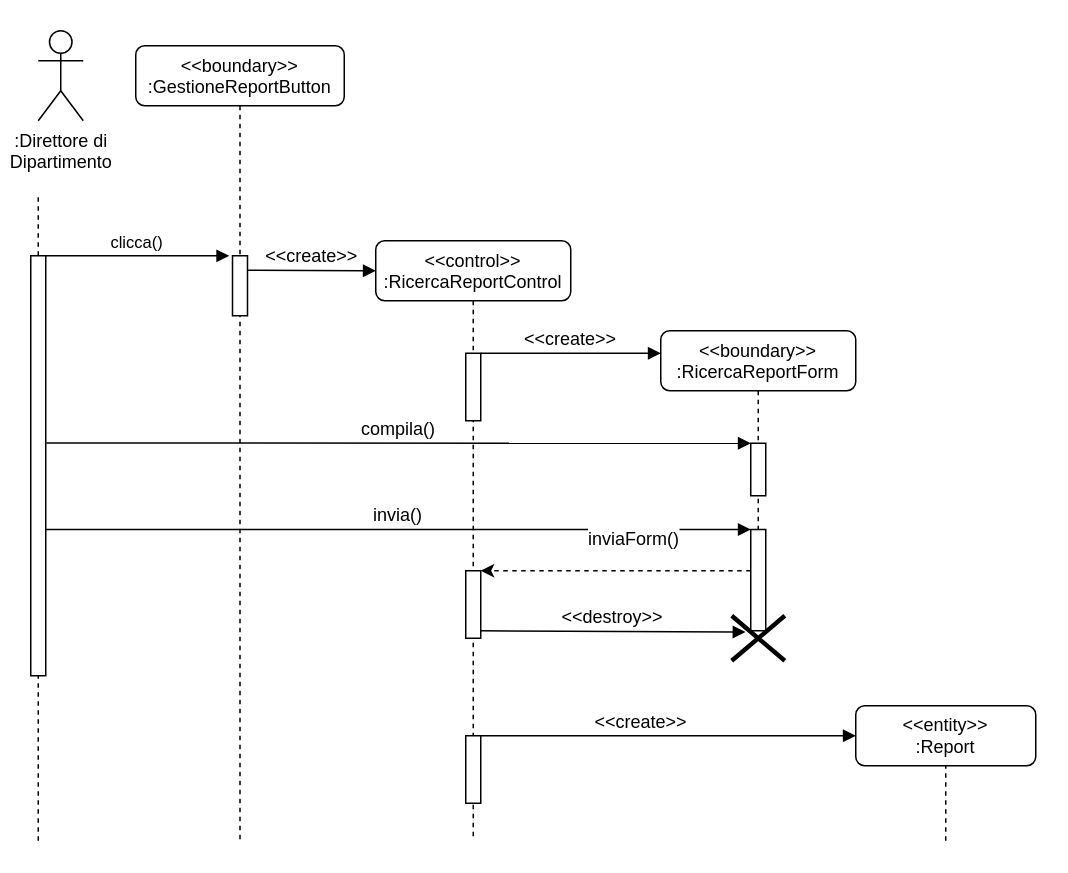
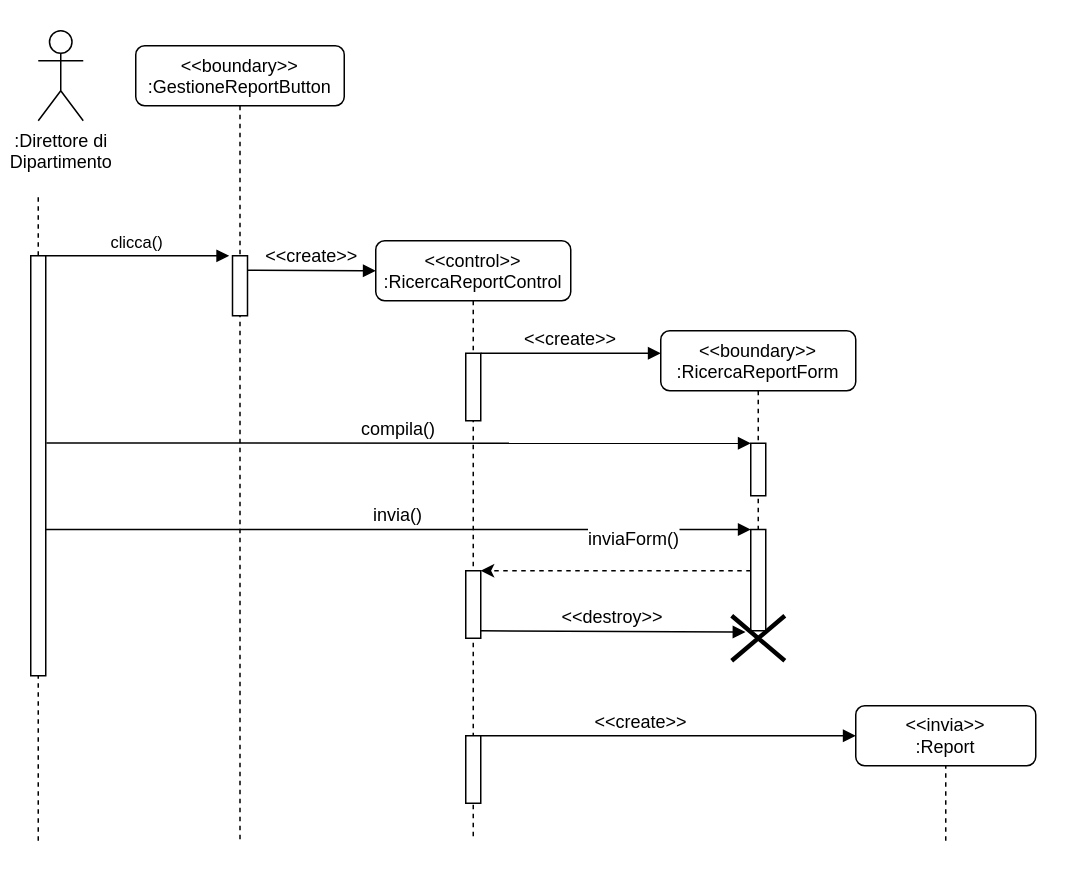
node "<<entity>> :Report": label "<<entity>> :Report" -> "<<invia>> :Report"
